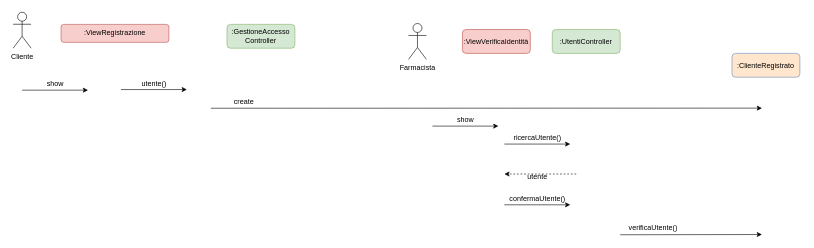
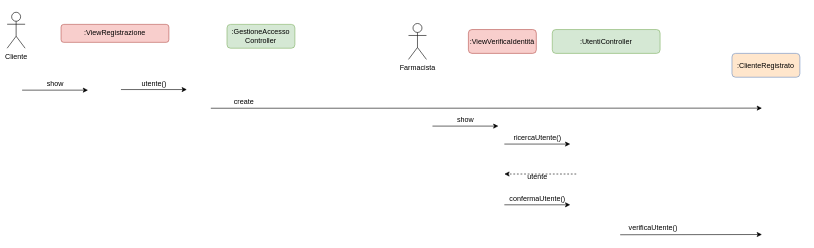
node "Cliente": moved (21, 30) -> (15, 30)
node ":ViewVerificaIdentità": moved (496, 42) -> (502, 42)
node ":UtentiController": size 68x24 -> 108x24
